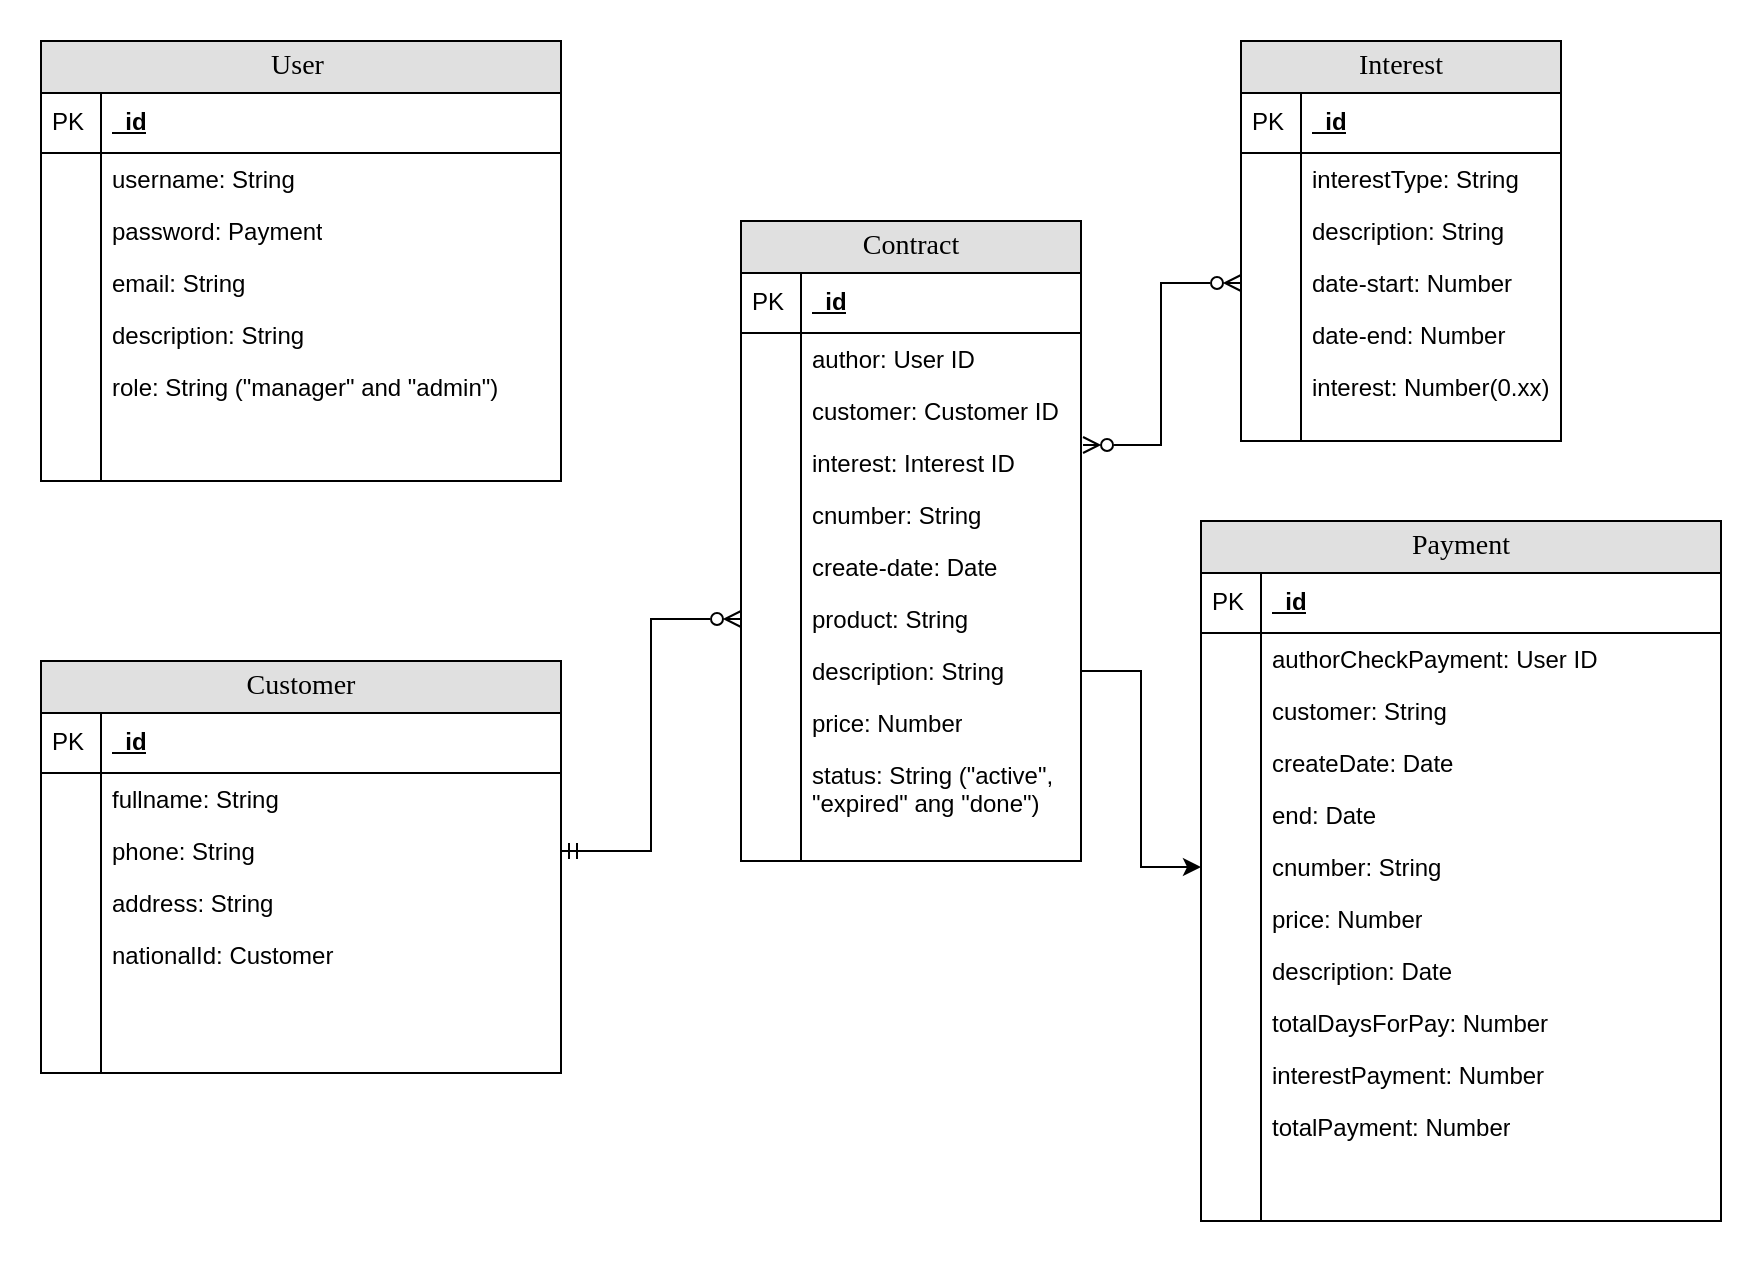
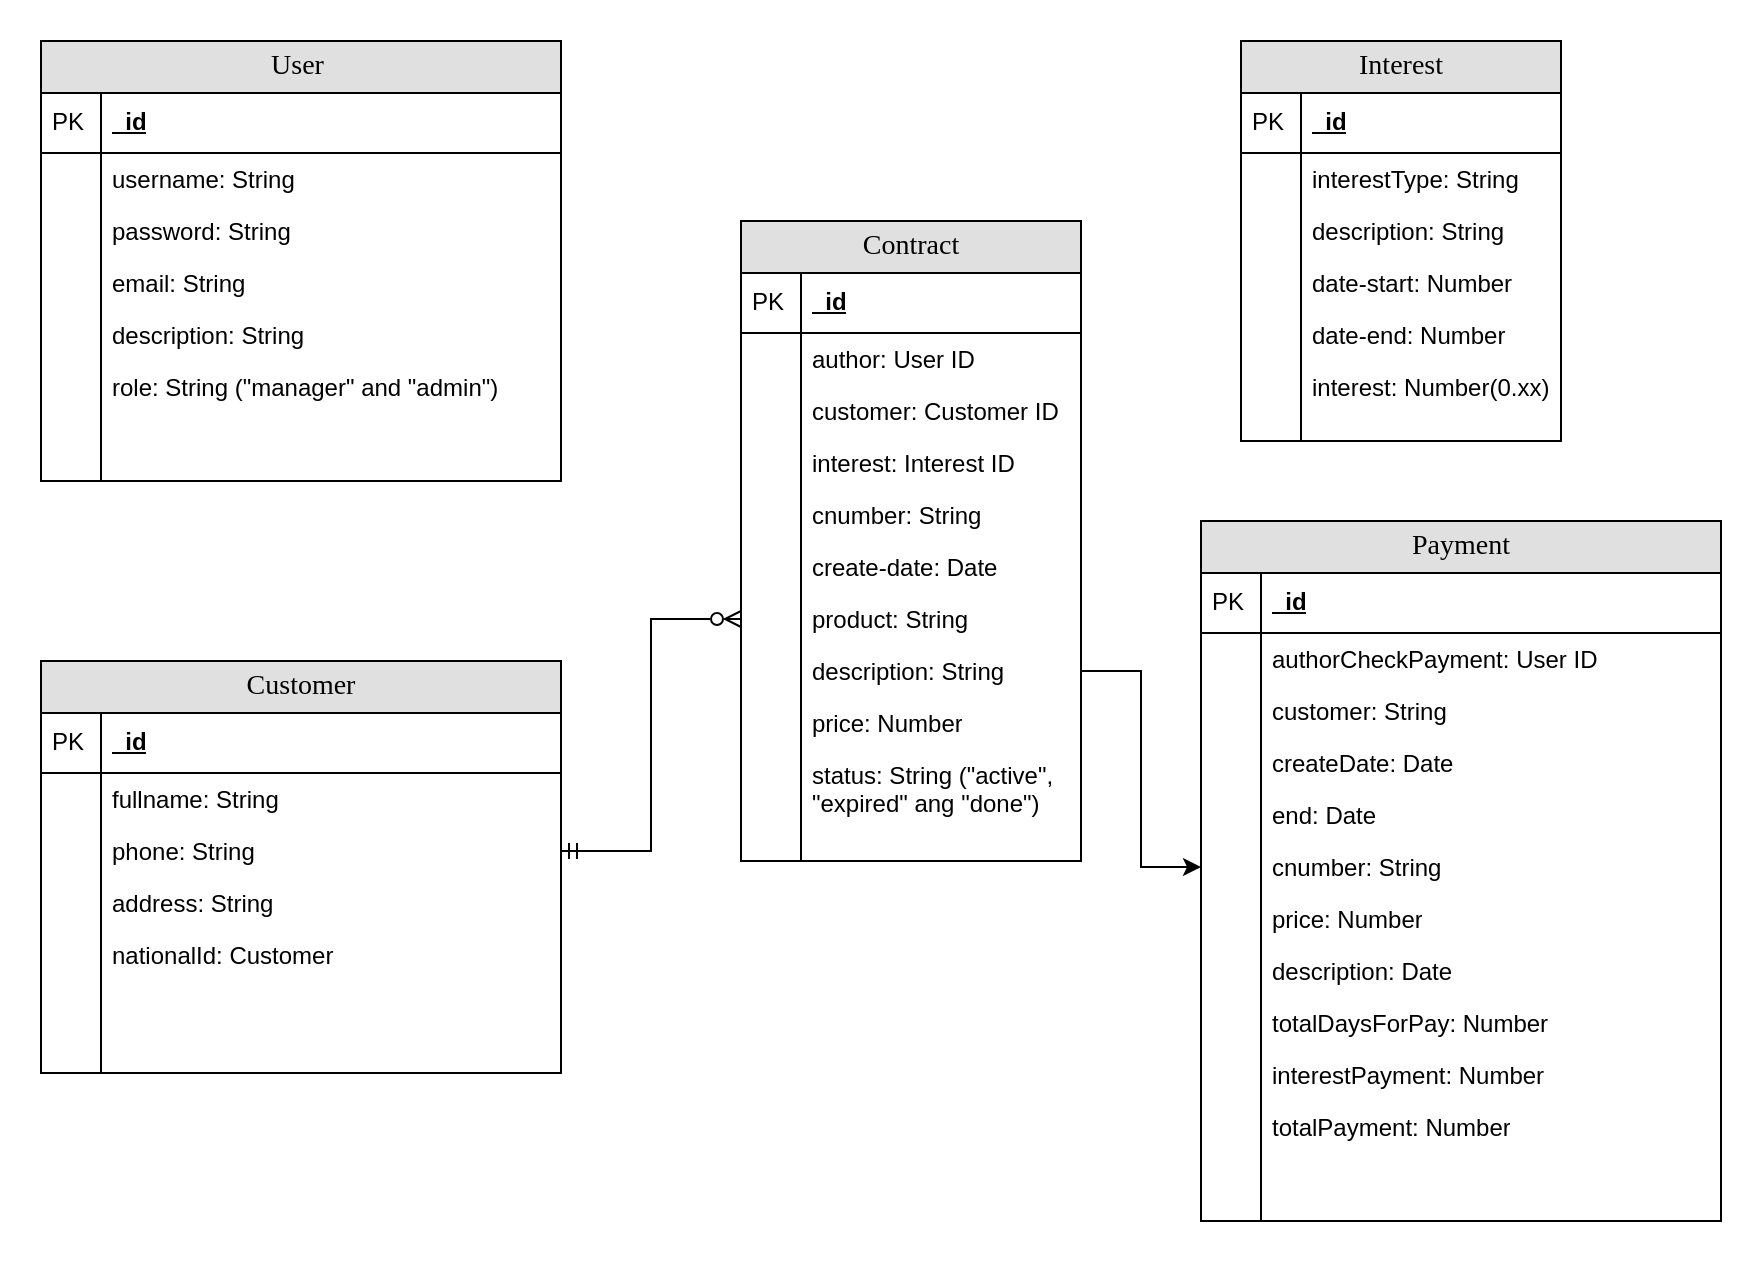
node "password: Payment": label "password: Payment" -> "password: String"
edge "date-start: Number" -- "interest: Interest ID": removed
